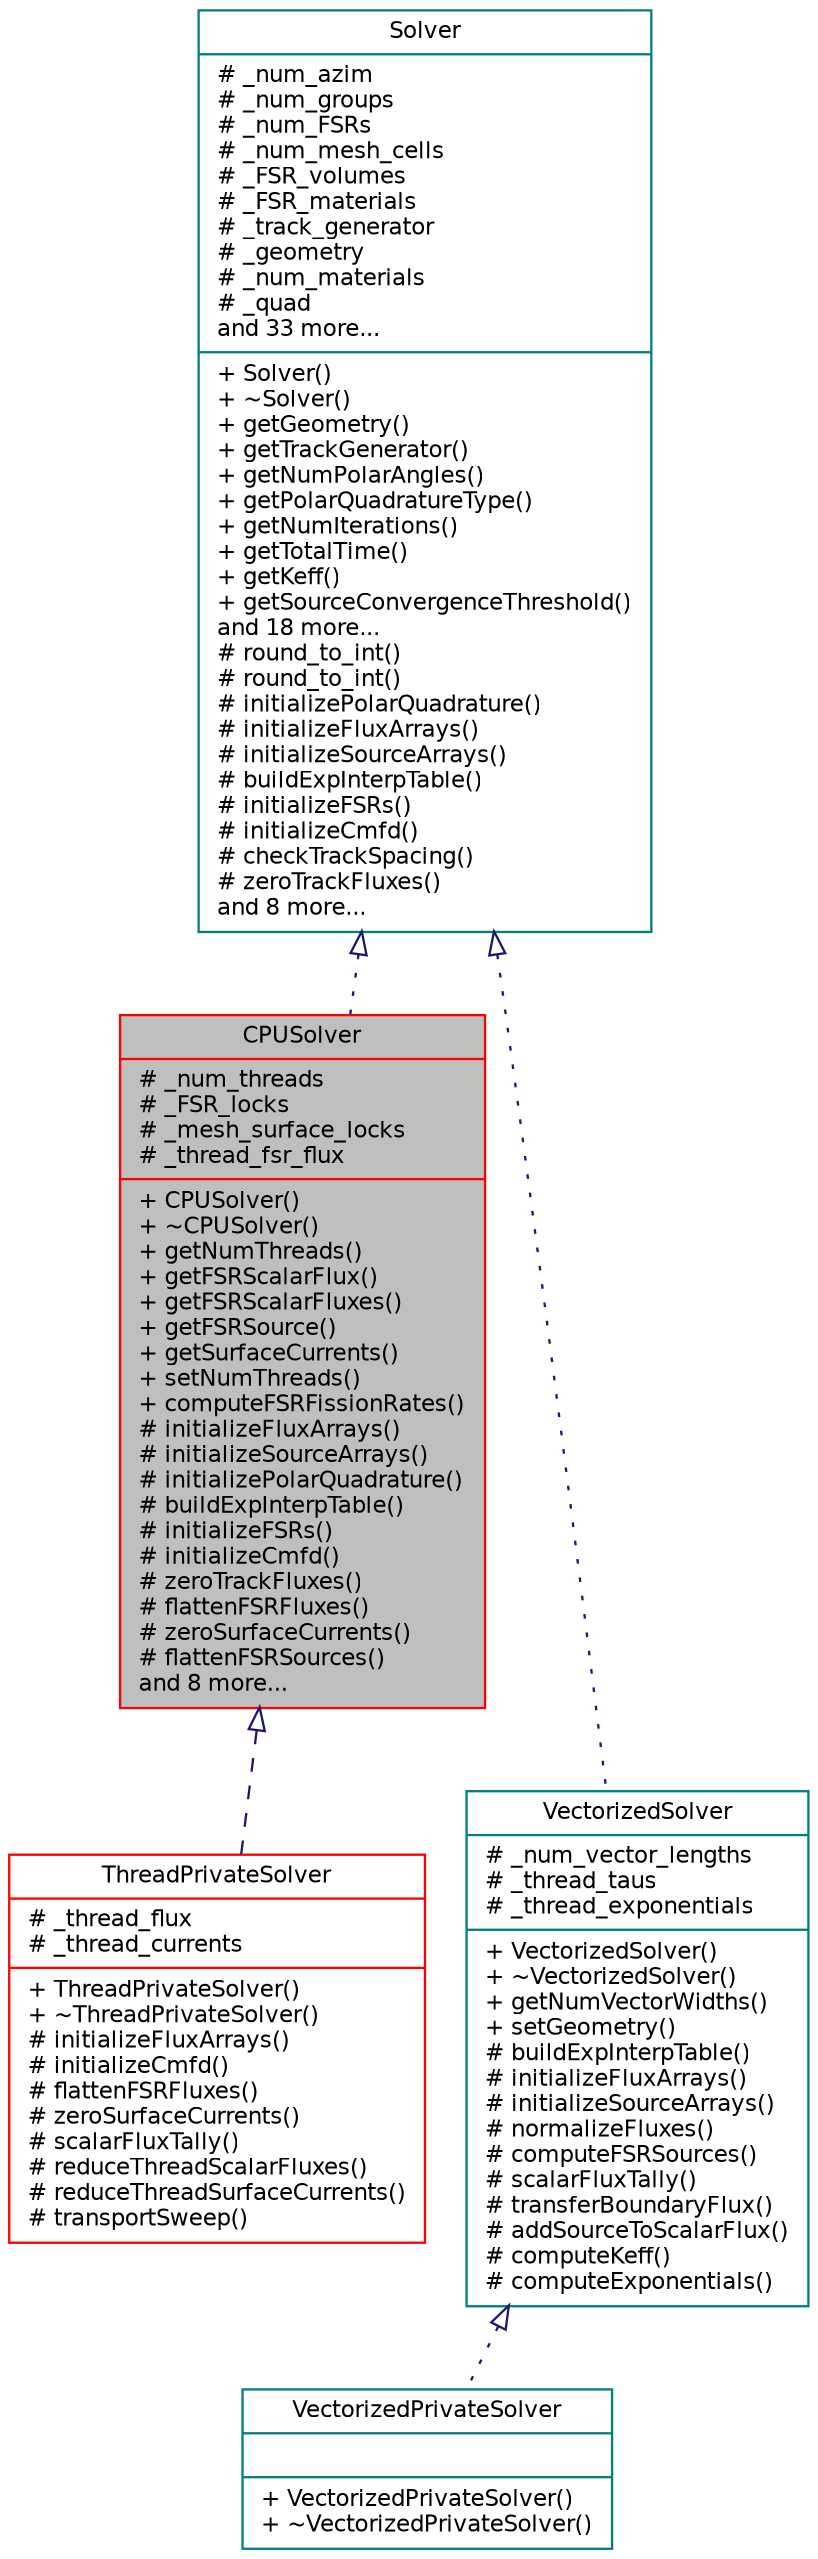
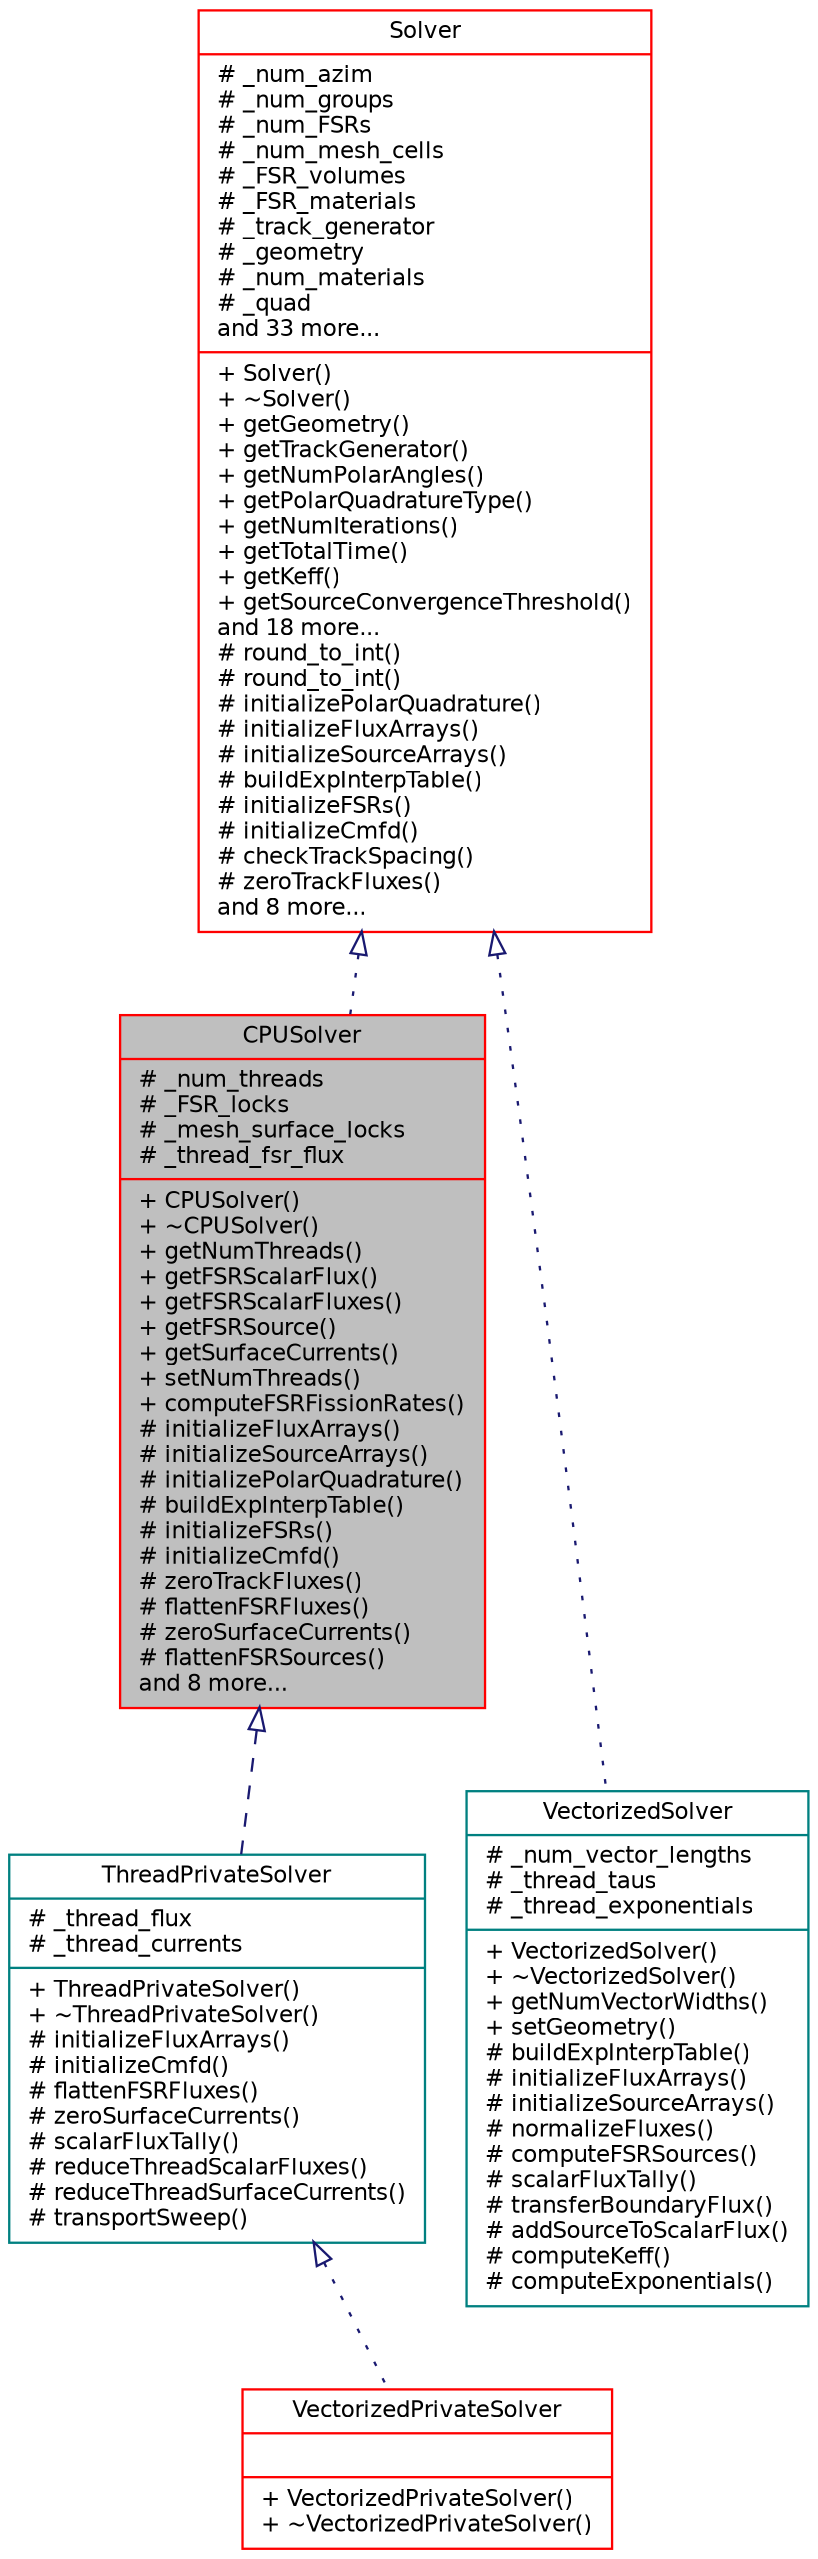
node "Solver": color teal -> red
node "ThreadPrivateSolver": color red -> teal
edge "VectorizedPrivateSolver" -> "VectorizedSolver": now "VectorizedPrivateSolver" -> "ThreadPrivateSolver"
node "VectorizedPrivateSolver": color teal -> red
